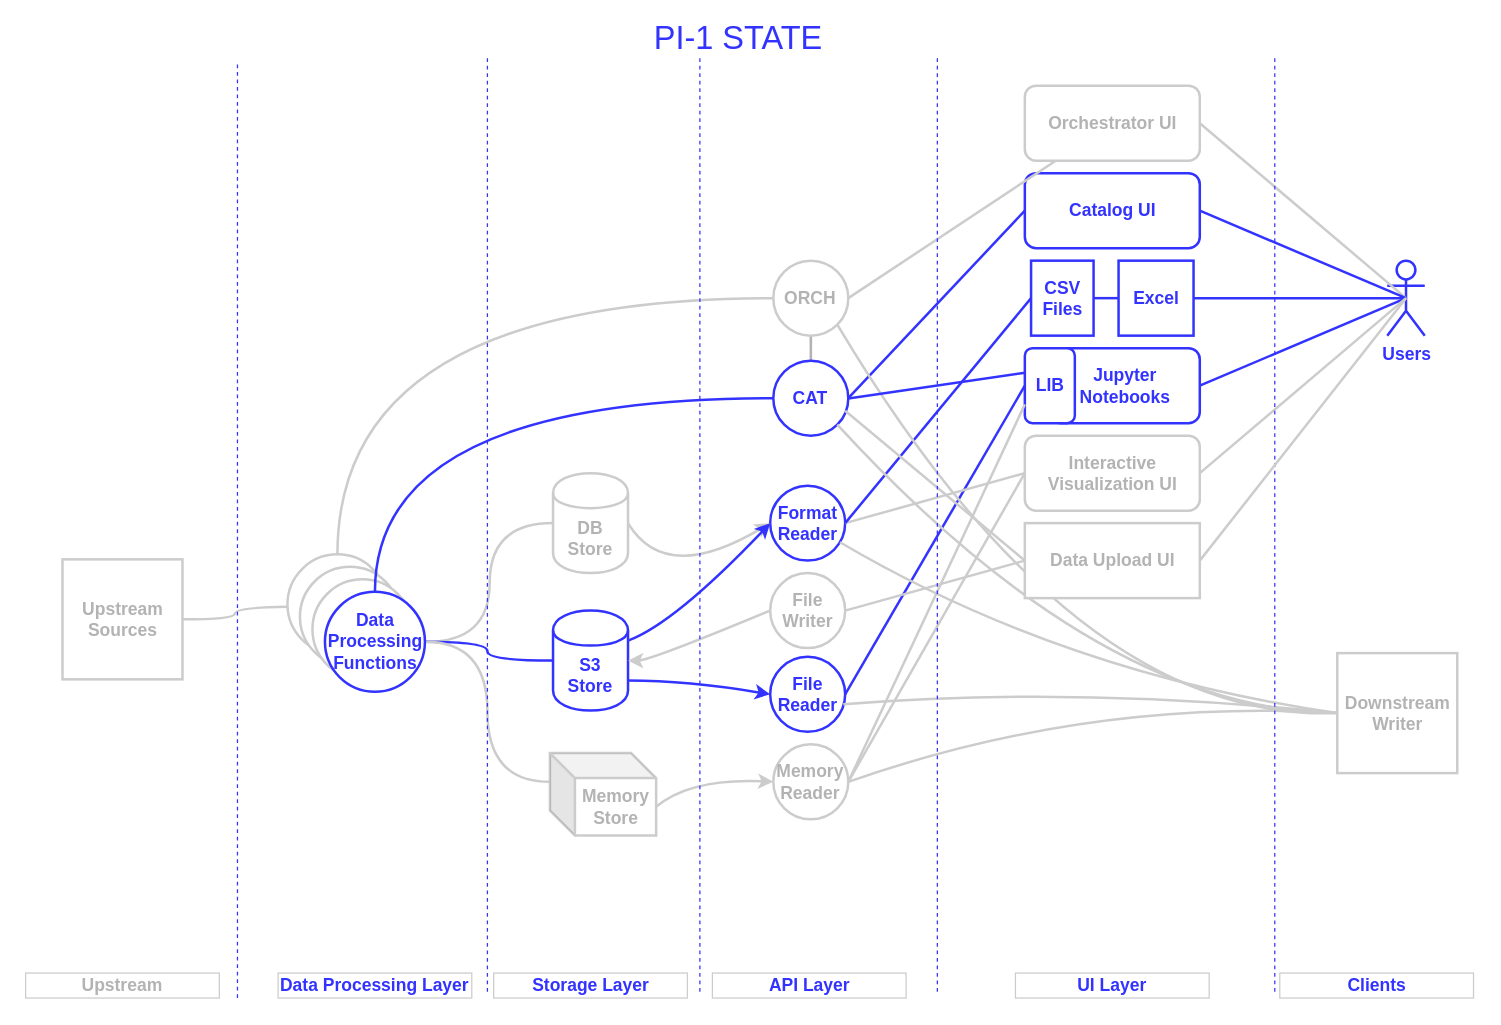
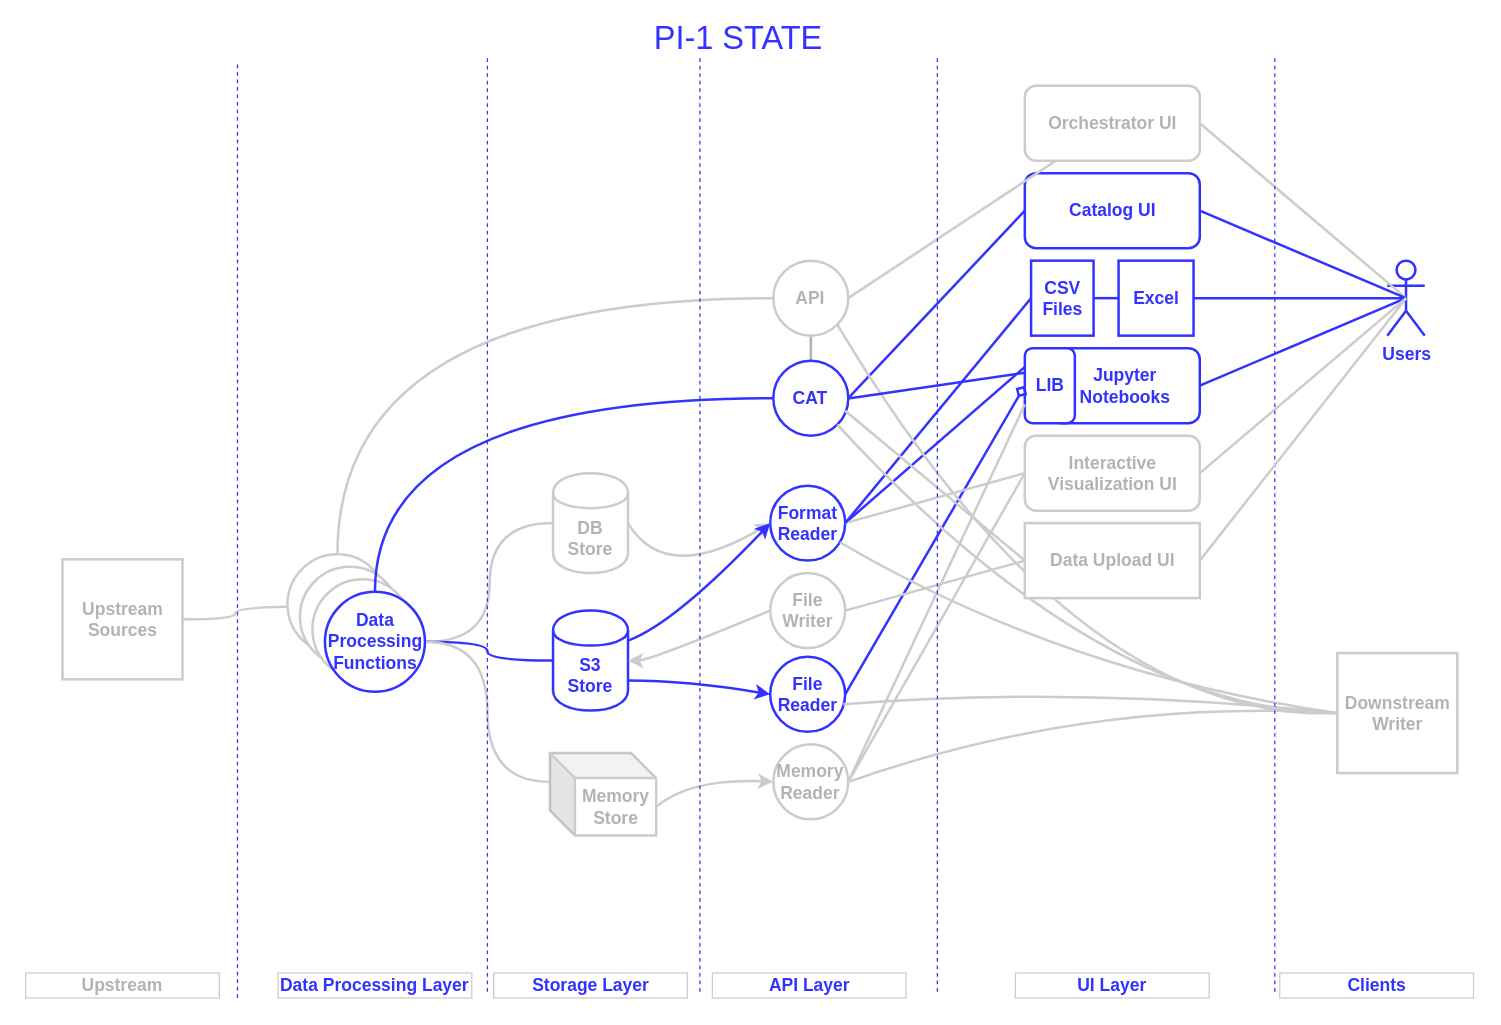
node "ORCH": label "ORCH" -> "API"
edge "LIB" -- "File Reader": arrowhead none -> diamond
edge "LIB" -- "Format Reader": added
